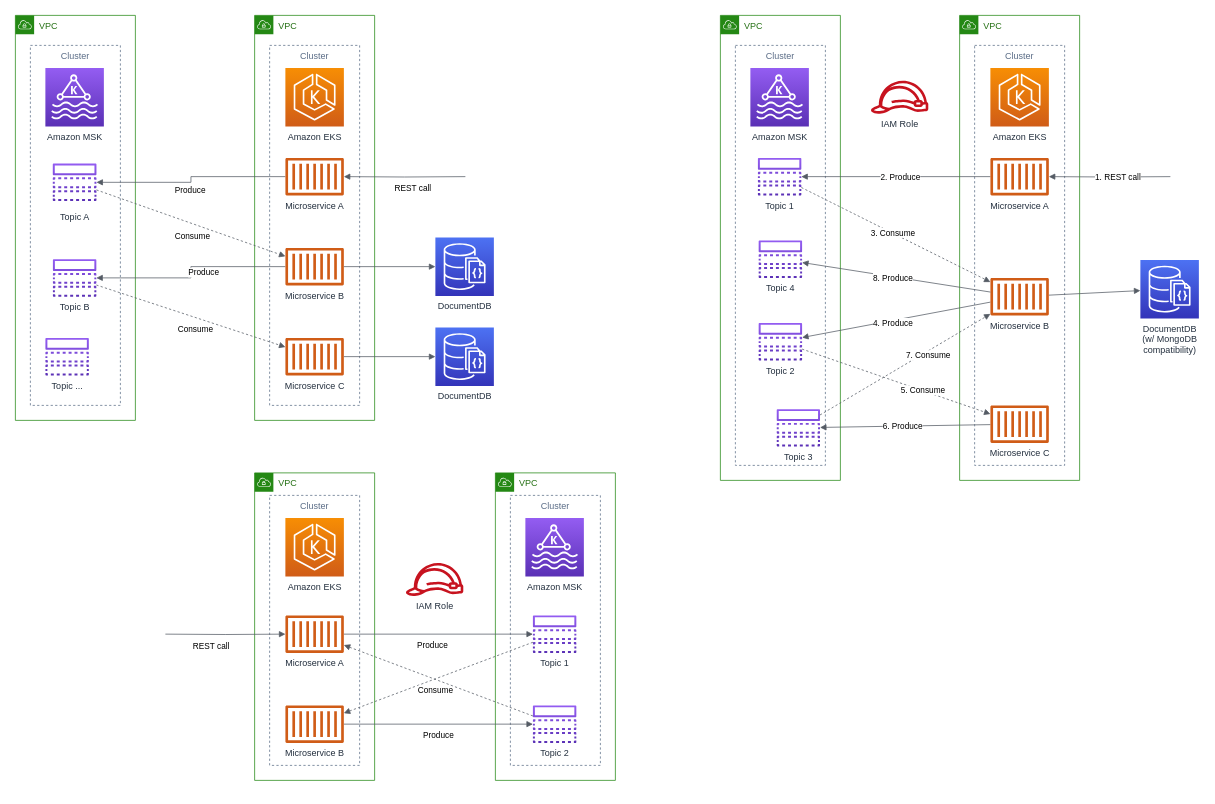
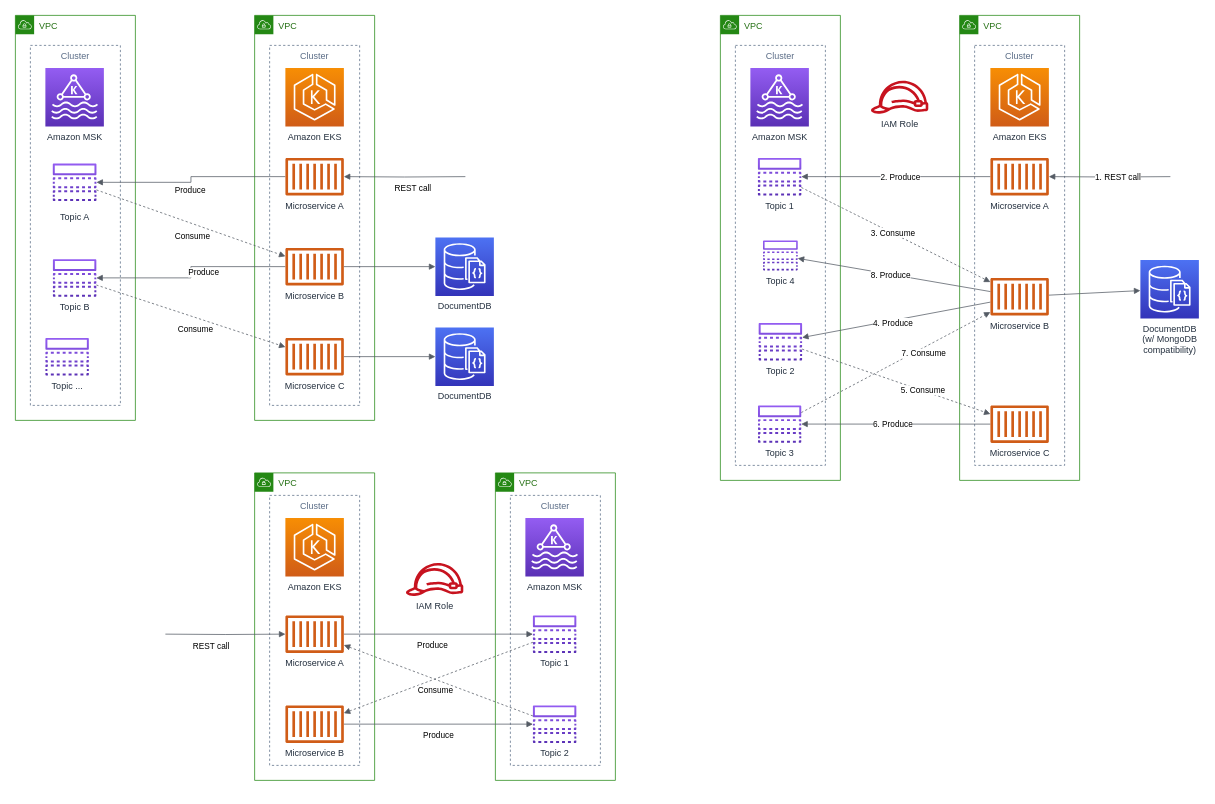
node "Topic 4": size 44x38 -> 44x30
node "Topic 3": moved (798, 428) -> (780, 424)
